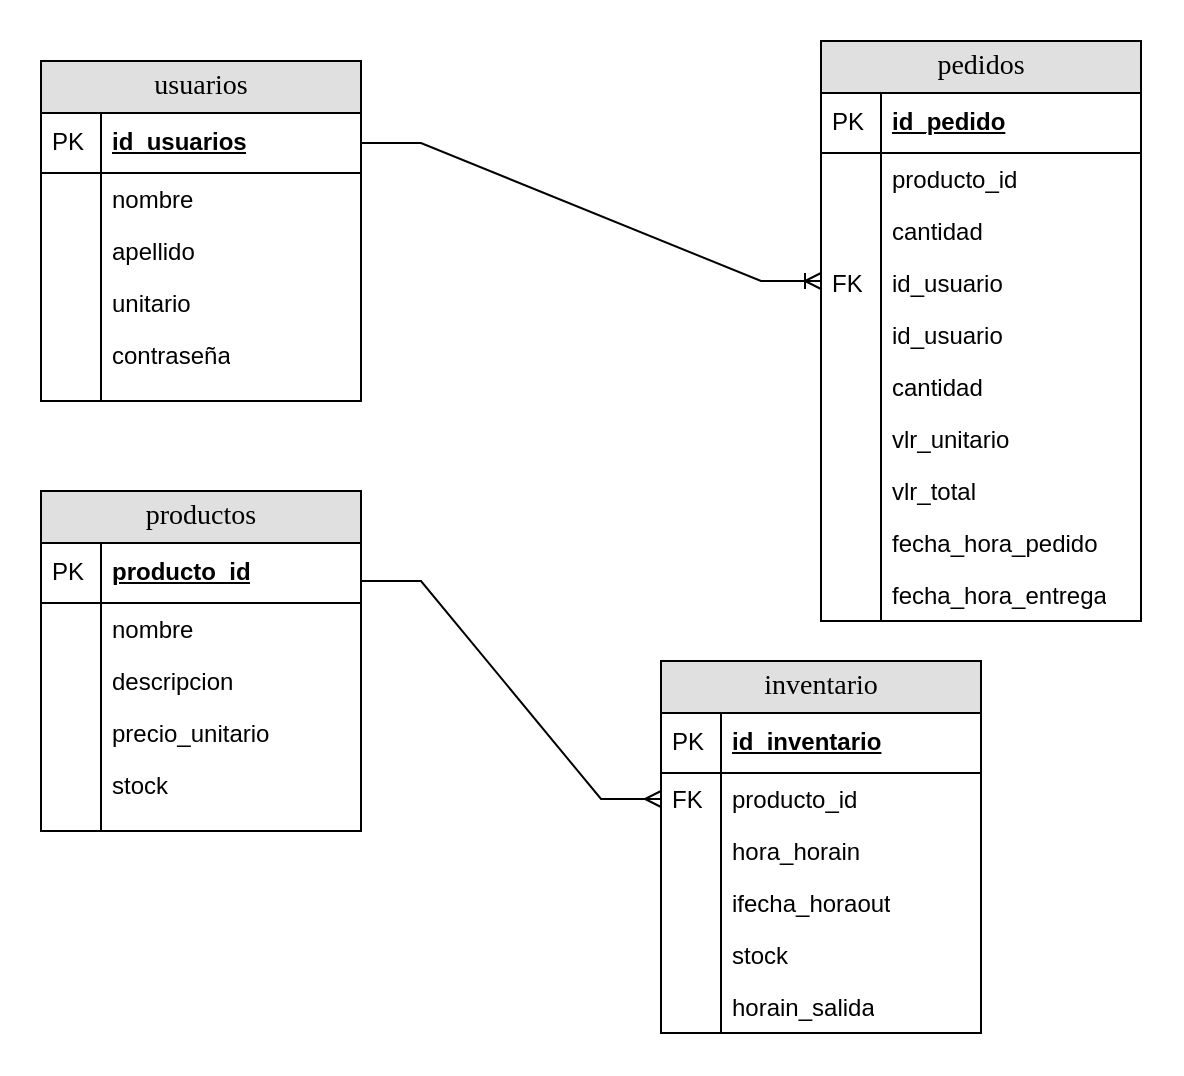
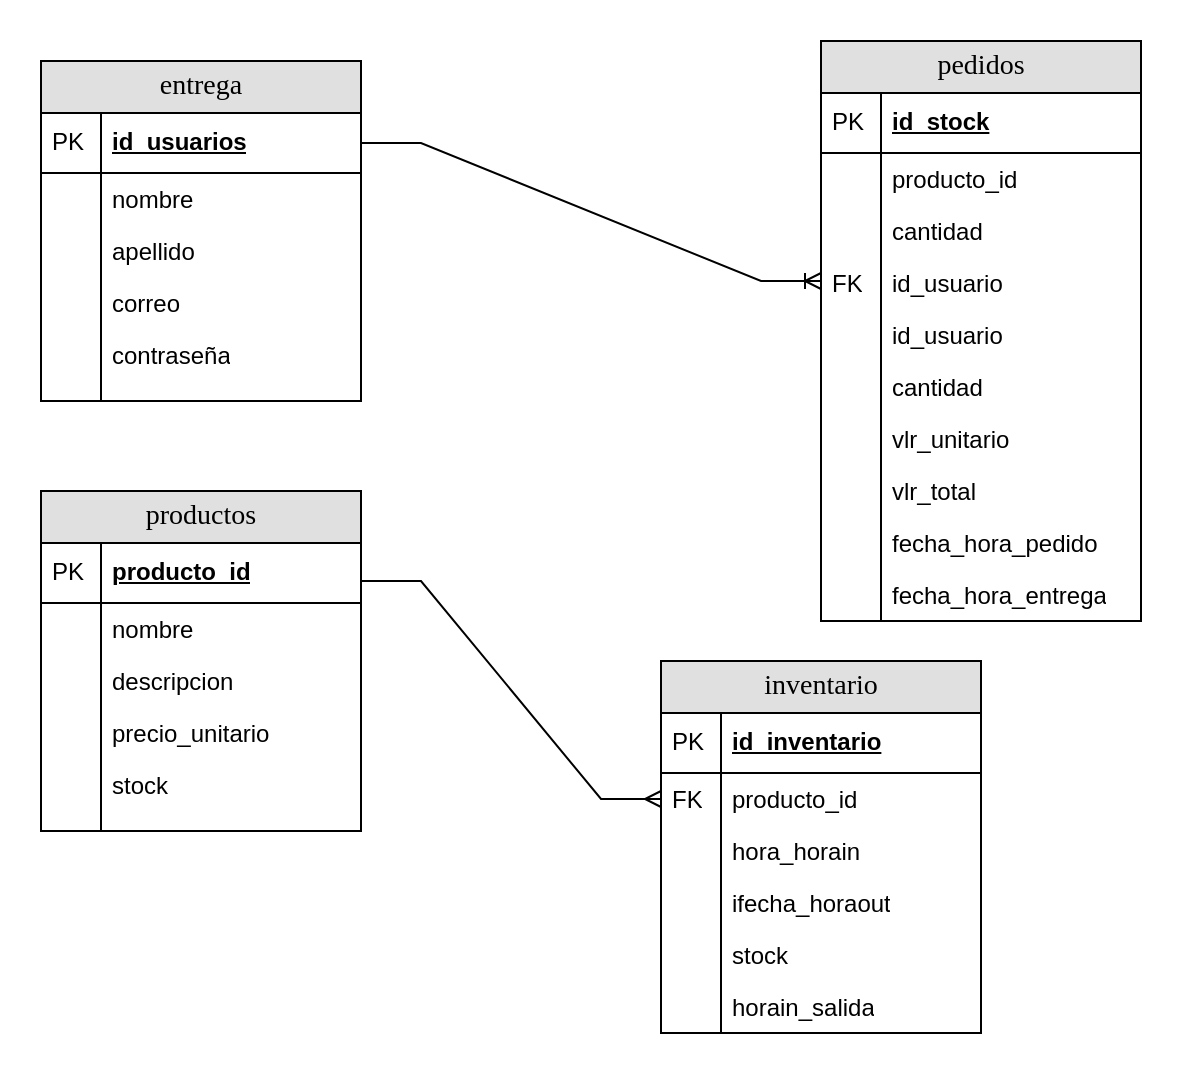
node "usuarios": label "usuarios" -> "entrega"
node "id_pedido": label "id_pedido" -> "id_stock"
node "unitario": label "unitario" -> "correo"
